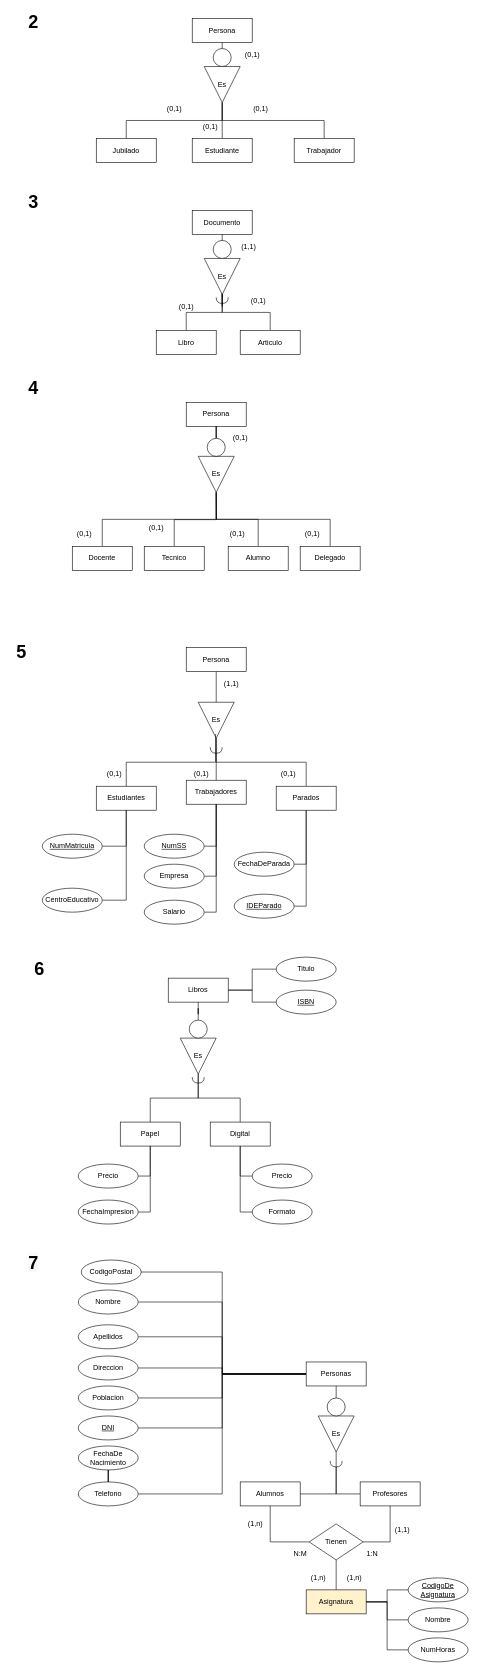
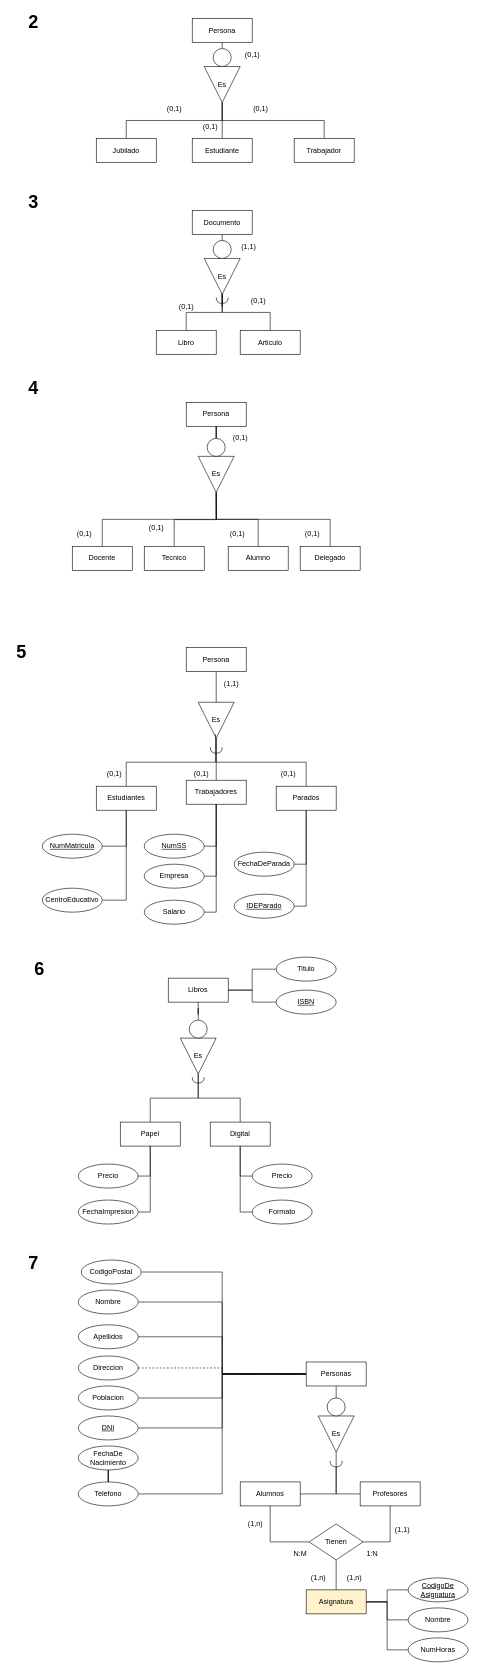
edge "Direccion" -- "Personas": style solid -> dashed
